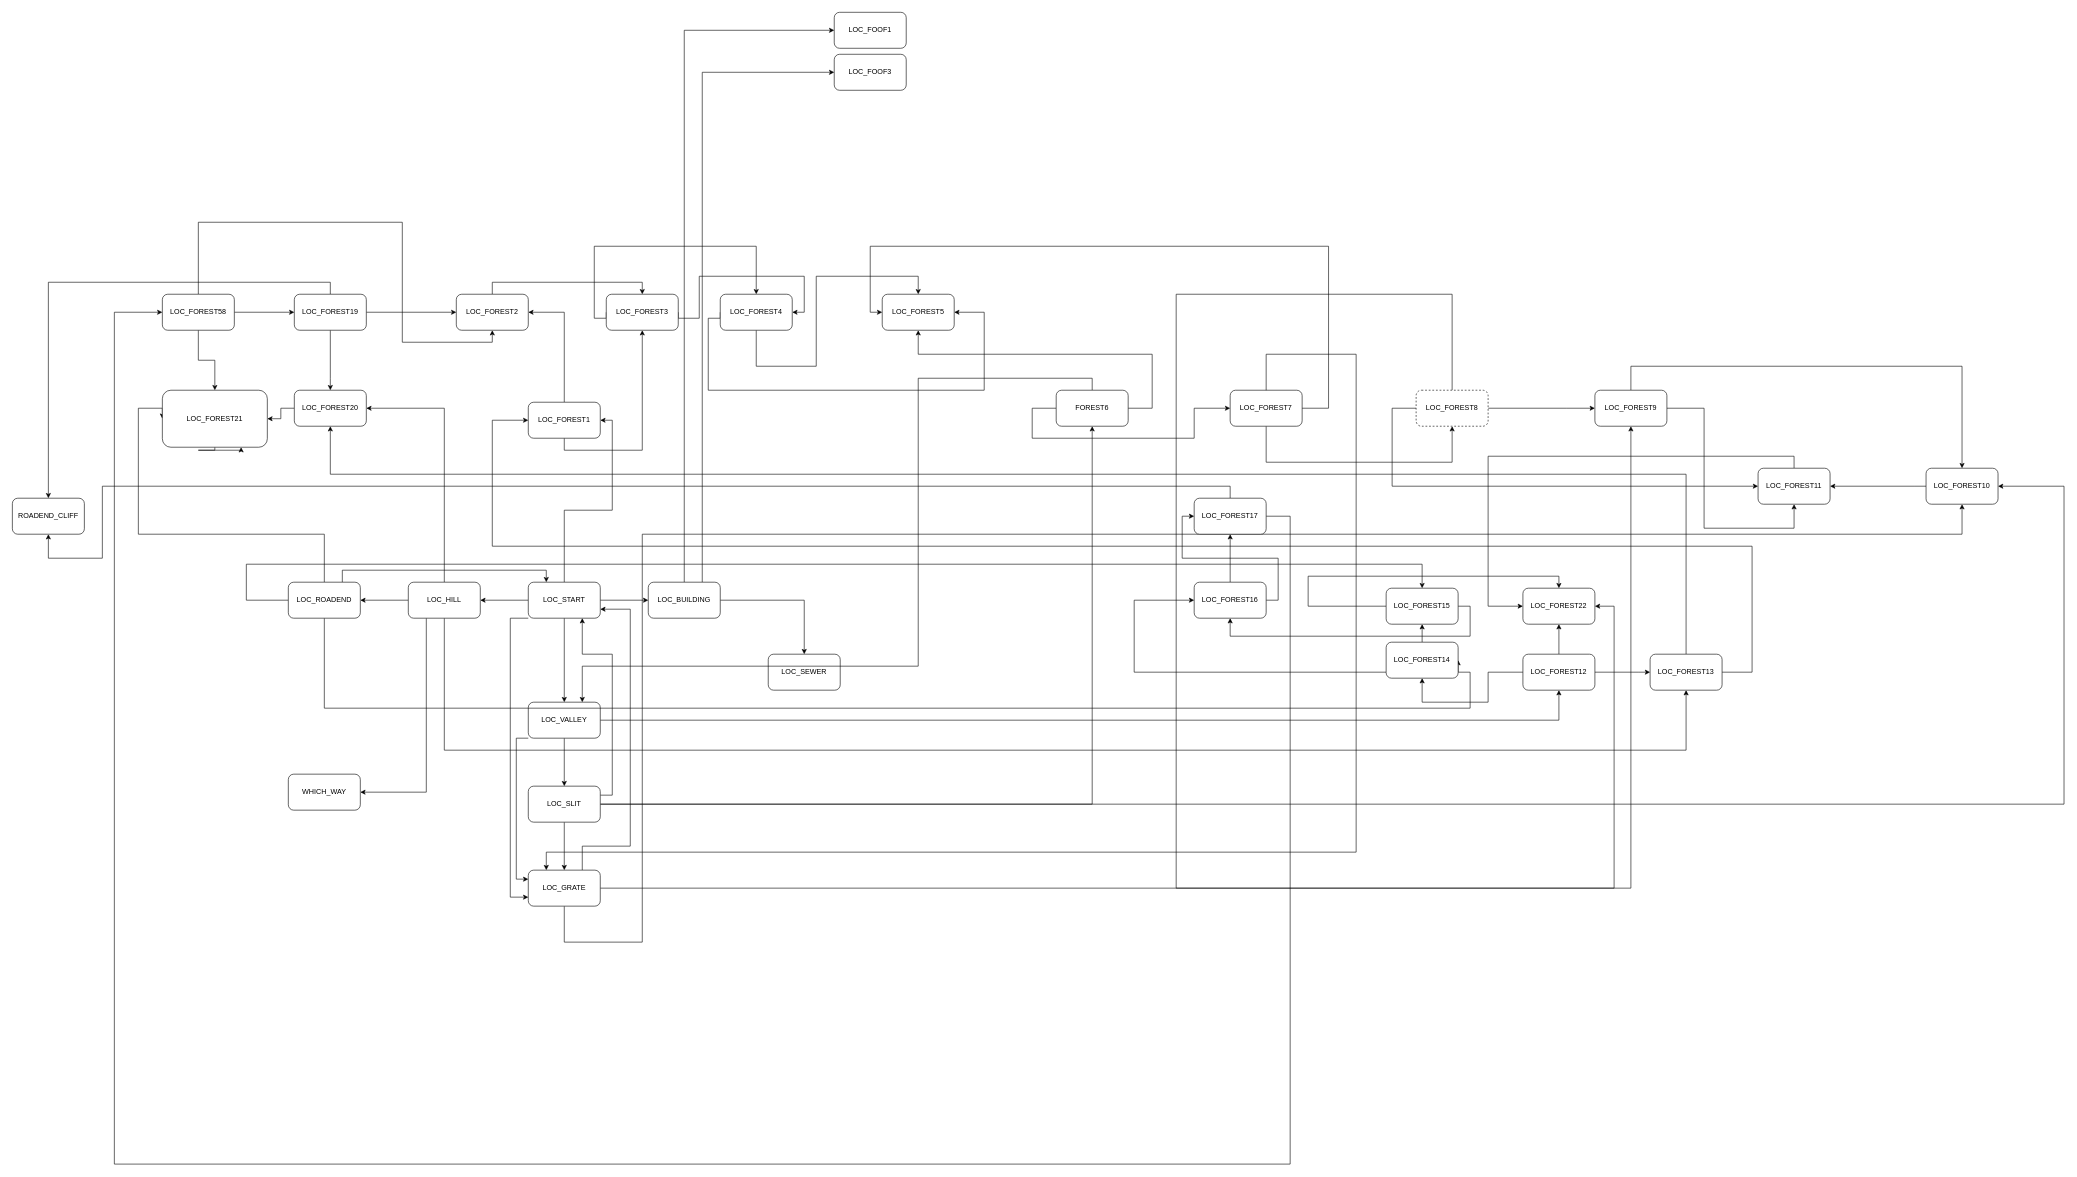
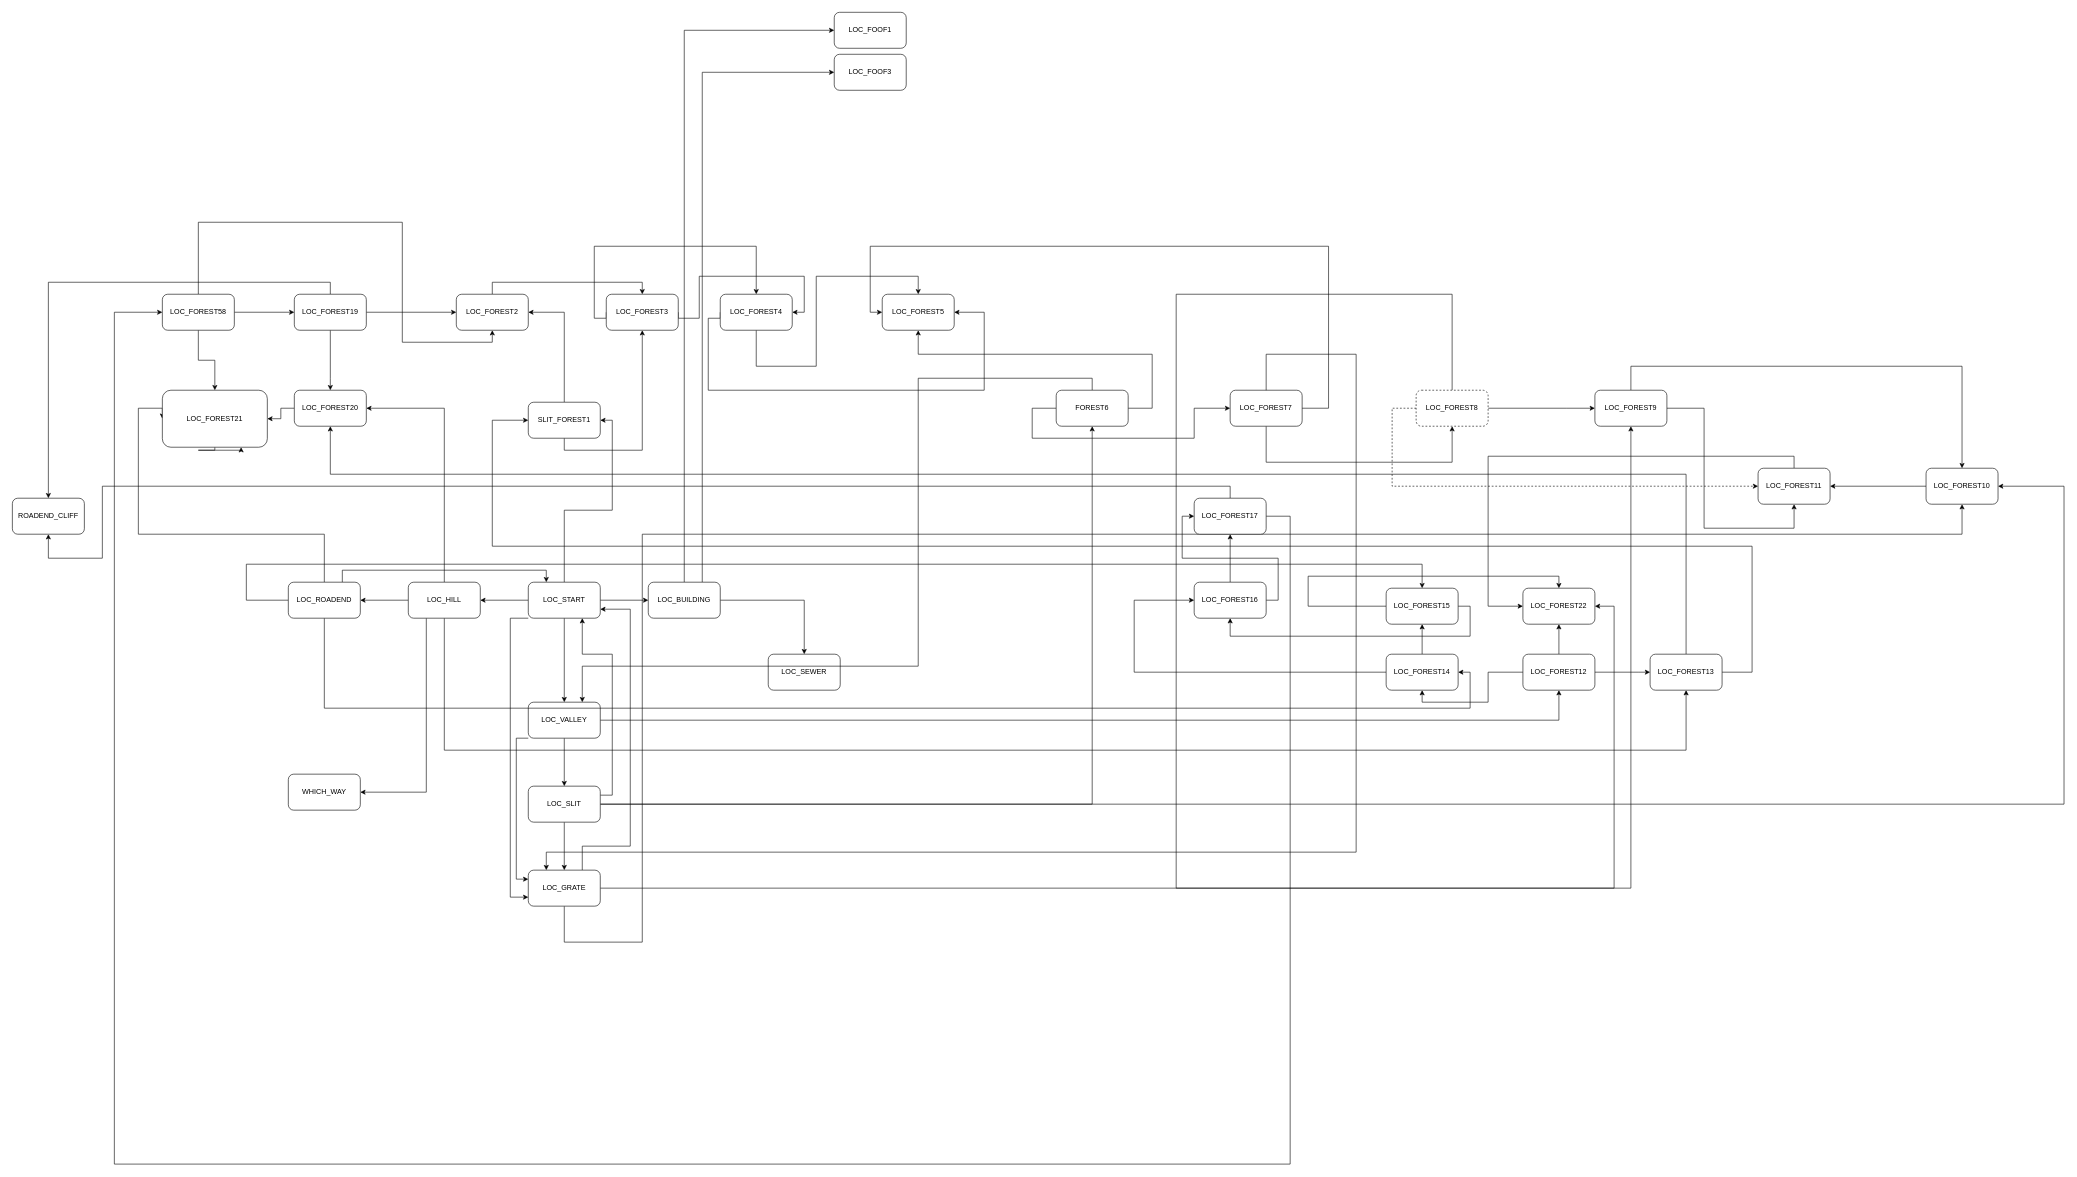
node "LOC_FOREST1": label "LOC_FOREST1" -> "SLIT_FOREST1"
edge "LOC_FOREST8" -> "LOC_FOREST11": style solid -> dashed
node "LOC_FOREST14": moved (1422, 660) -> (1422, 672)
